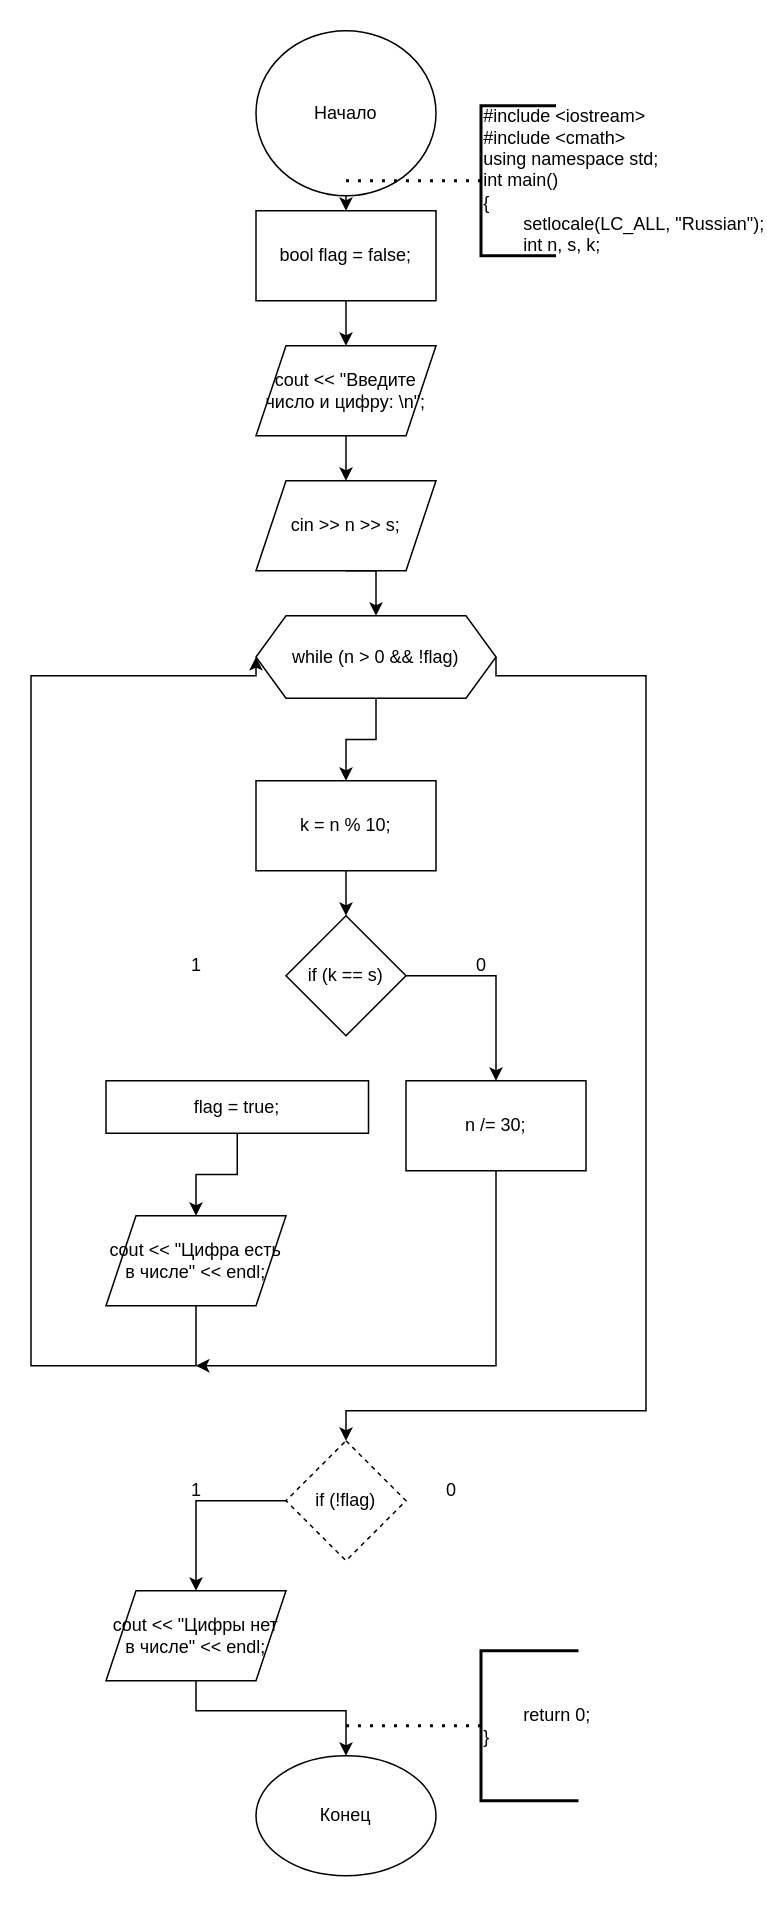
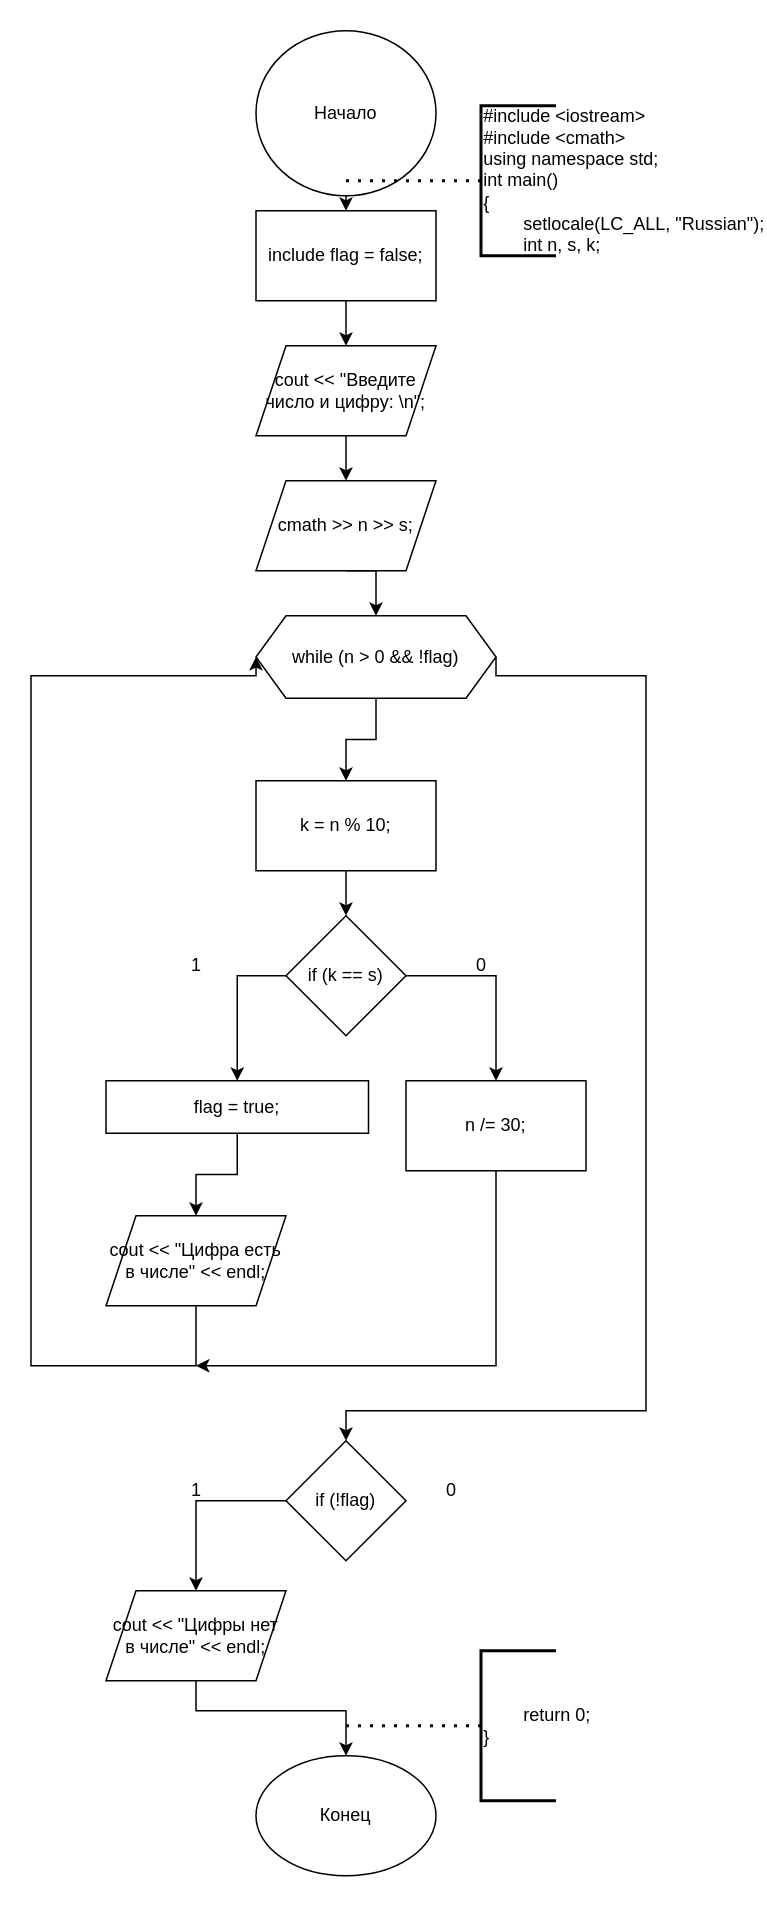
node "bool flag = false;": label "bool flag = false;" -> "include flag = false;"
node "cin >> n >> s;": label "cin >> n >> s;" -> "cmath >> n >> s;"
edge "if (k == s)" -> "flag = true;": added
node "if (!flag)": style dashed -> solid
node "return 0; }": size 98x150 -> 75x150
